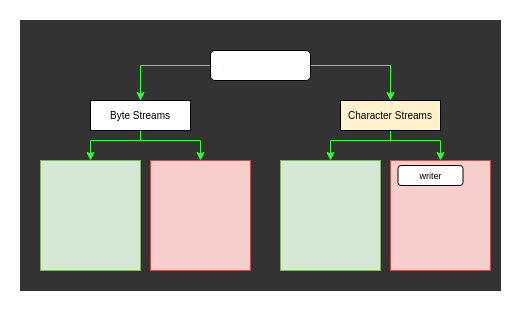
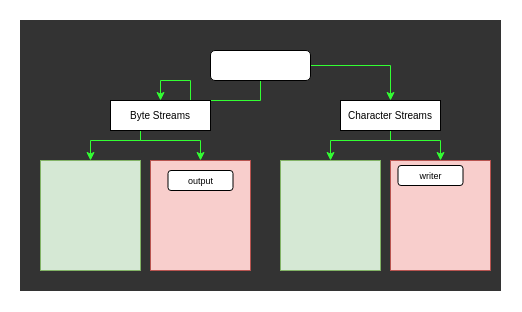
node "Byte Streams": moved (141, 116) -> (161, 116)
node "Character Streams": fillcolor #fff2cc -> #ffffff
node "output": added
